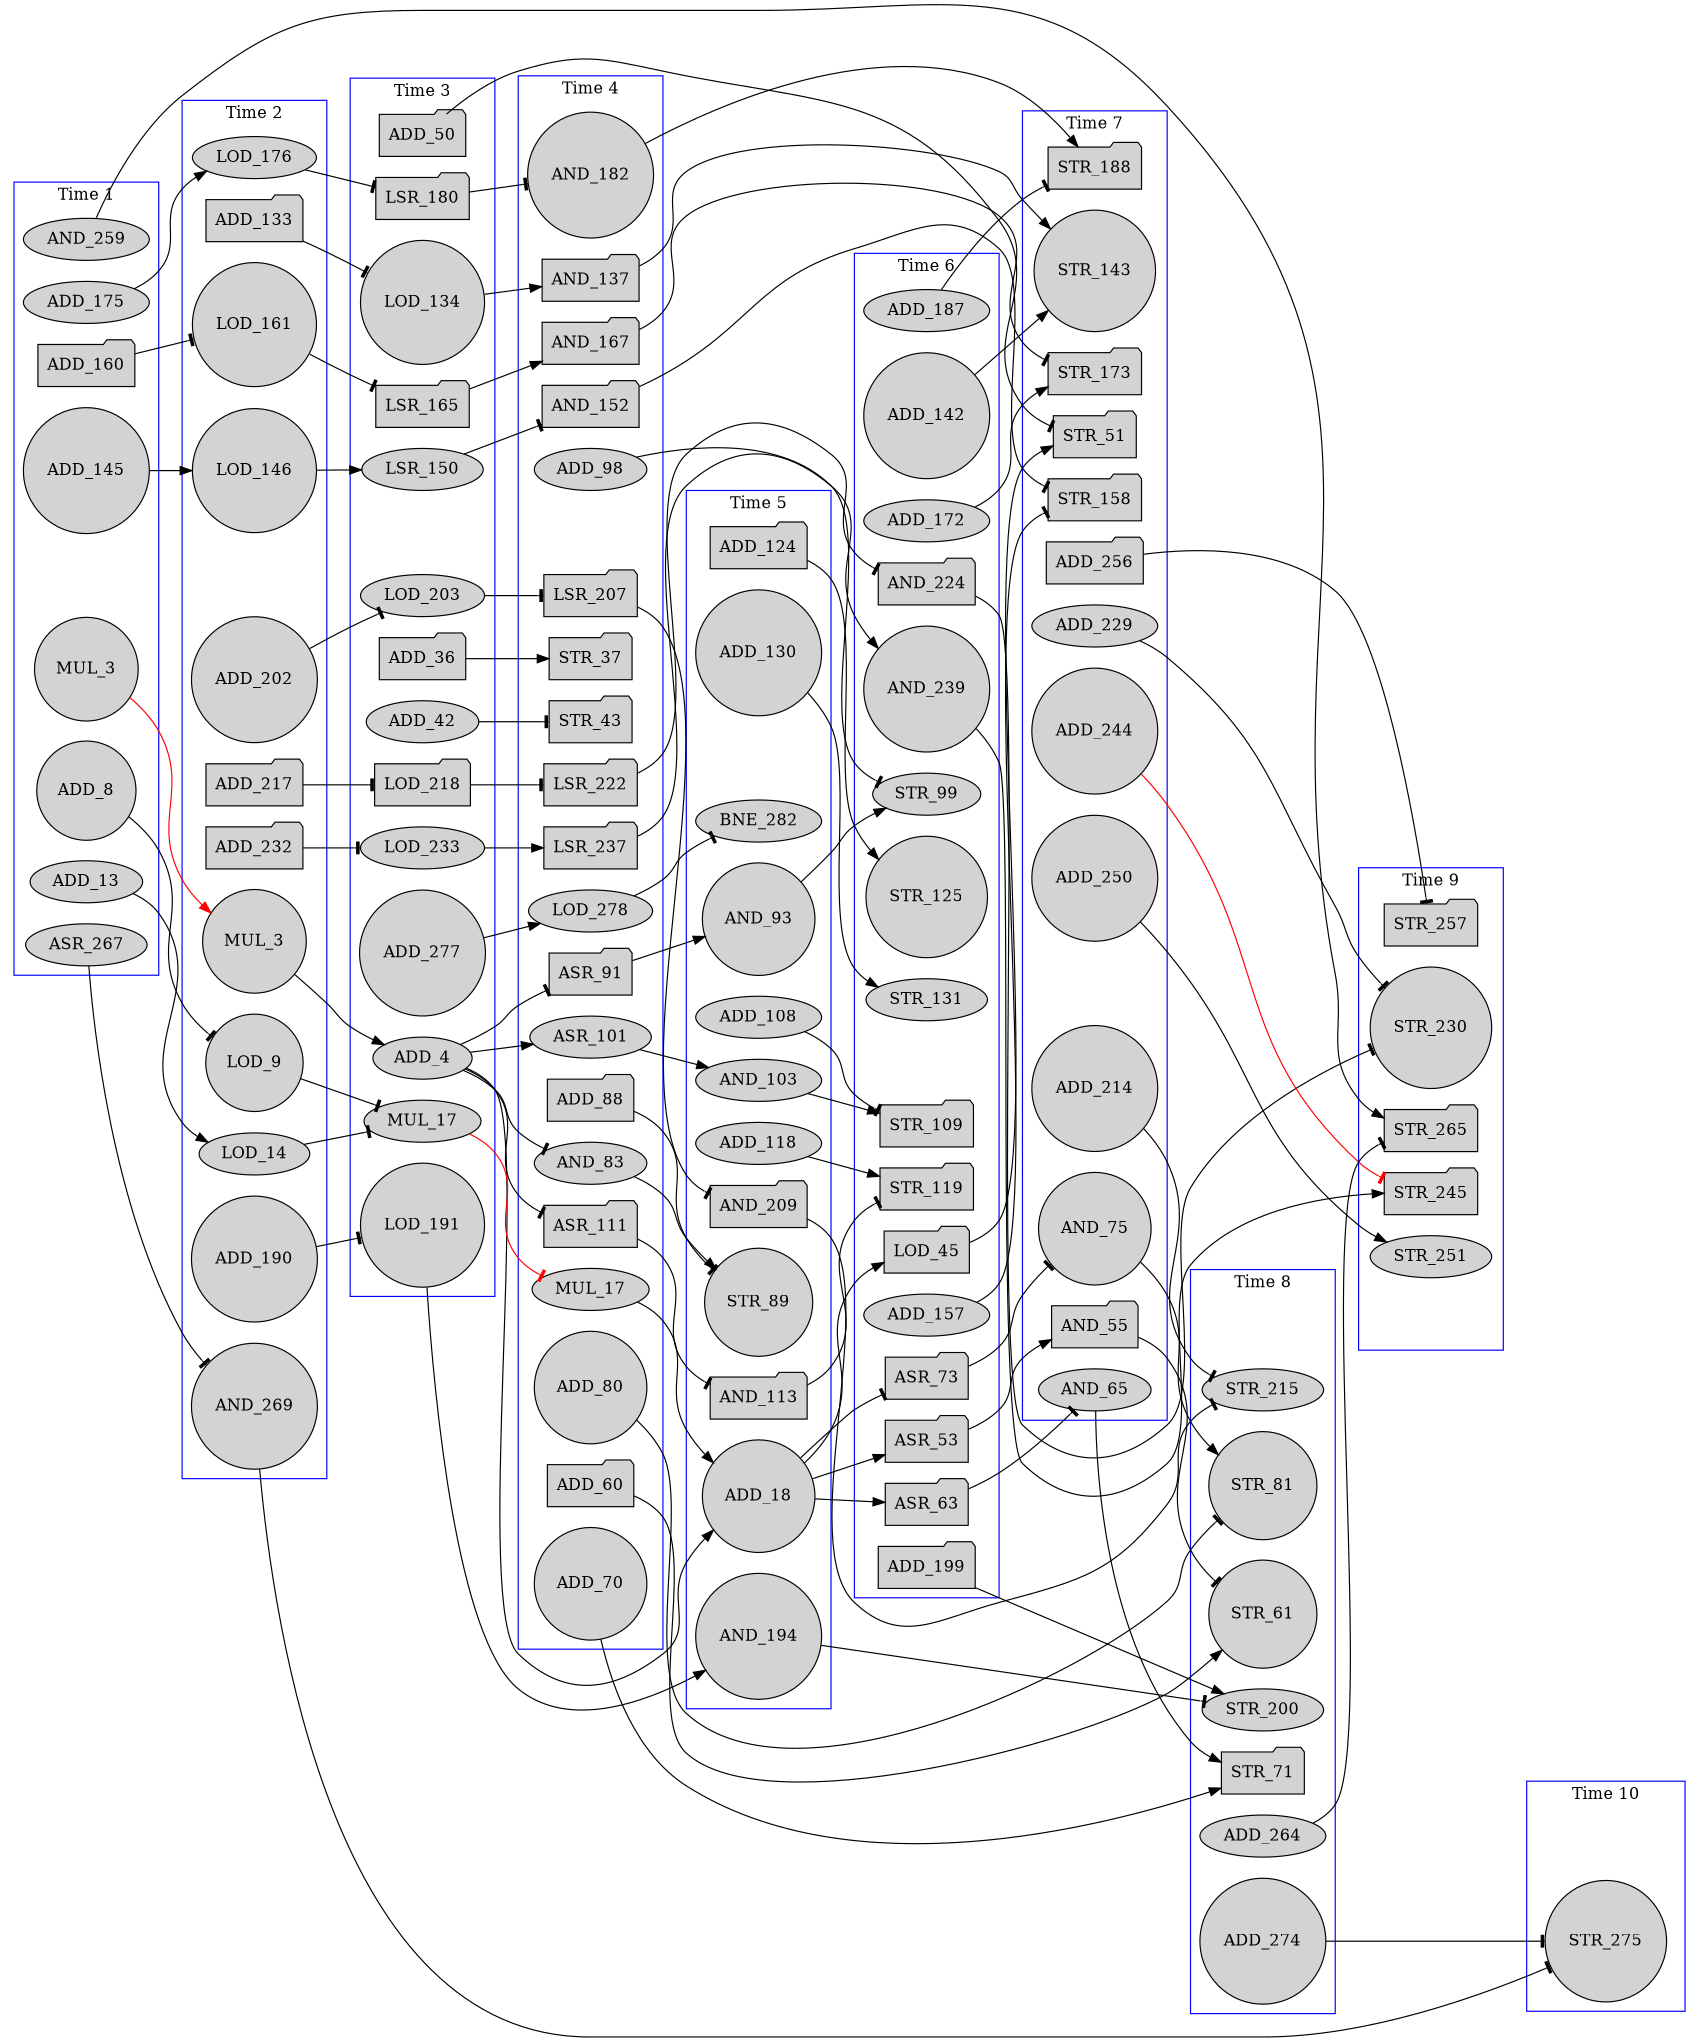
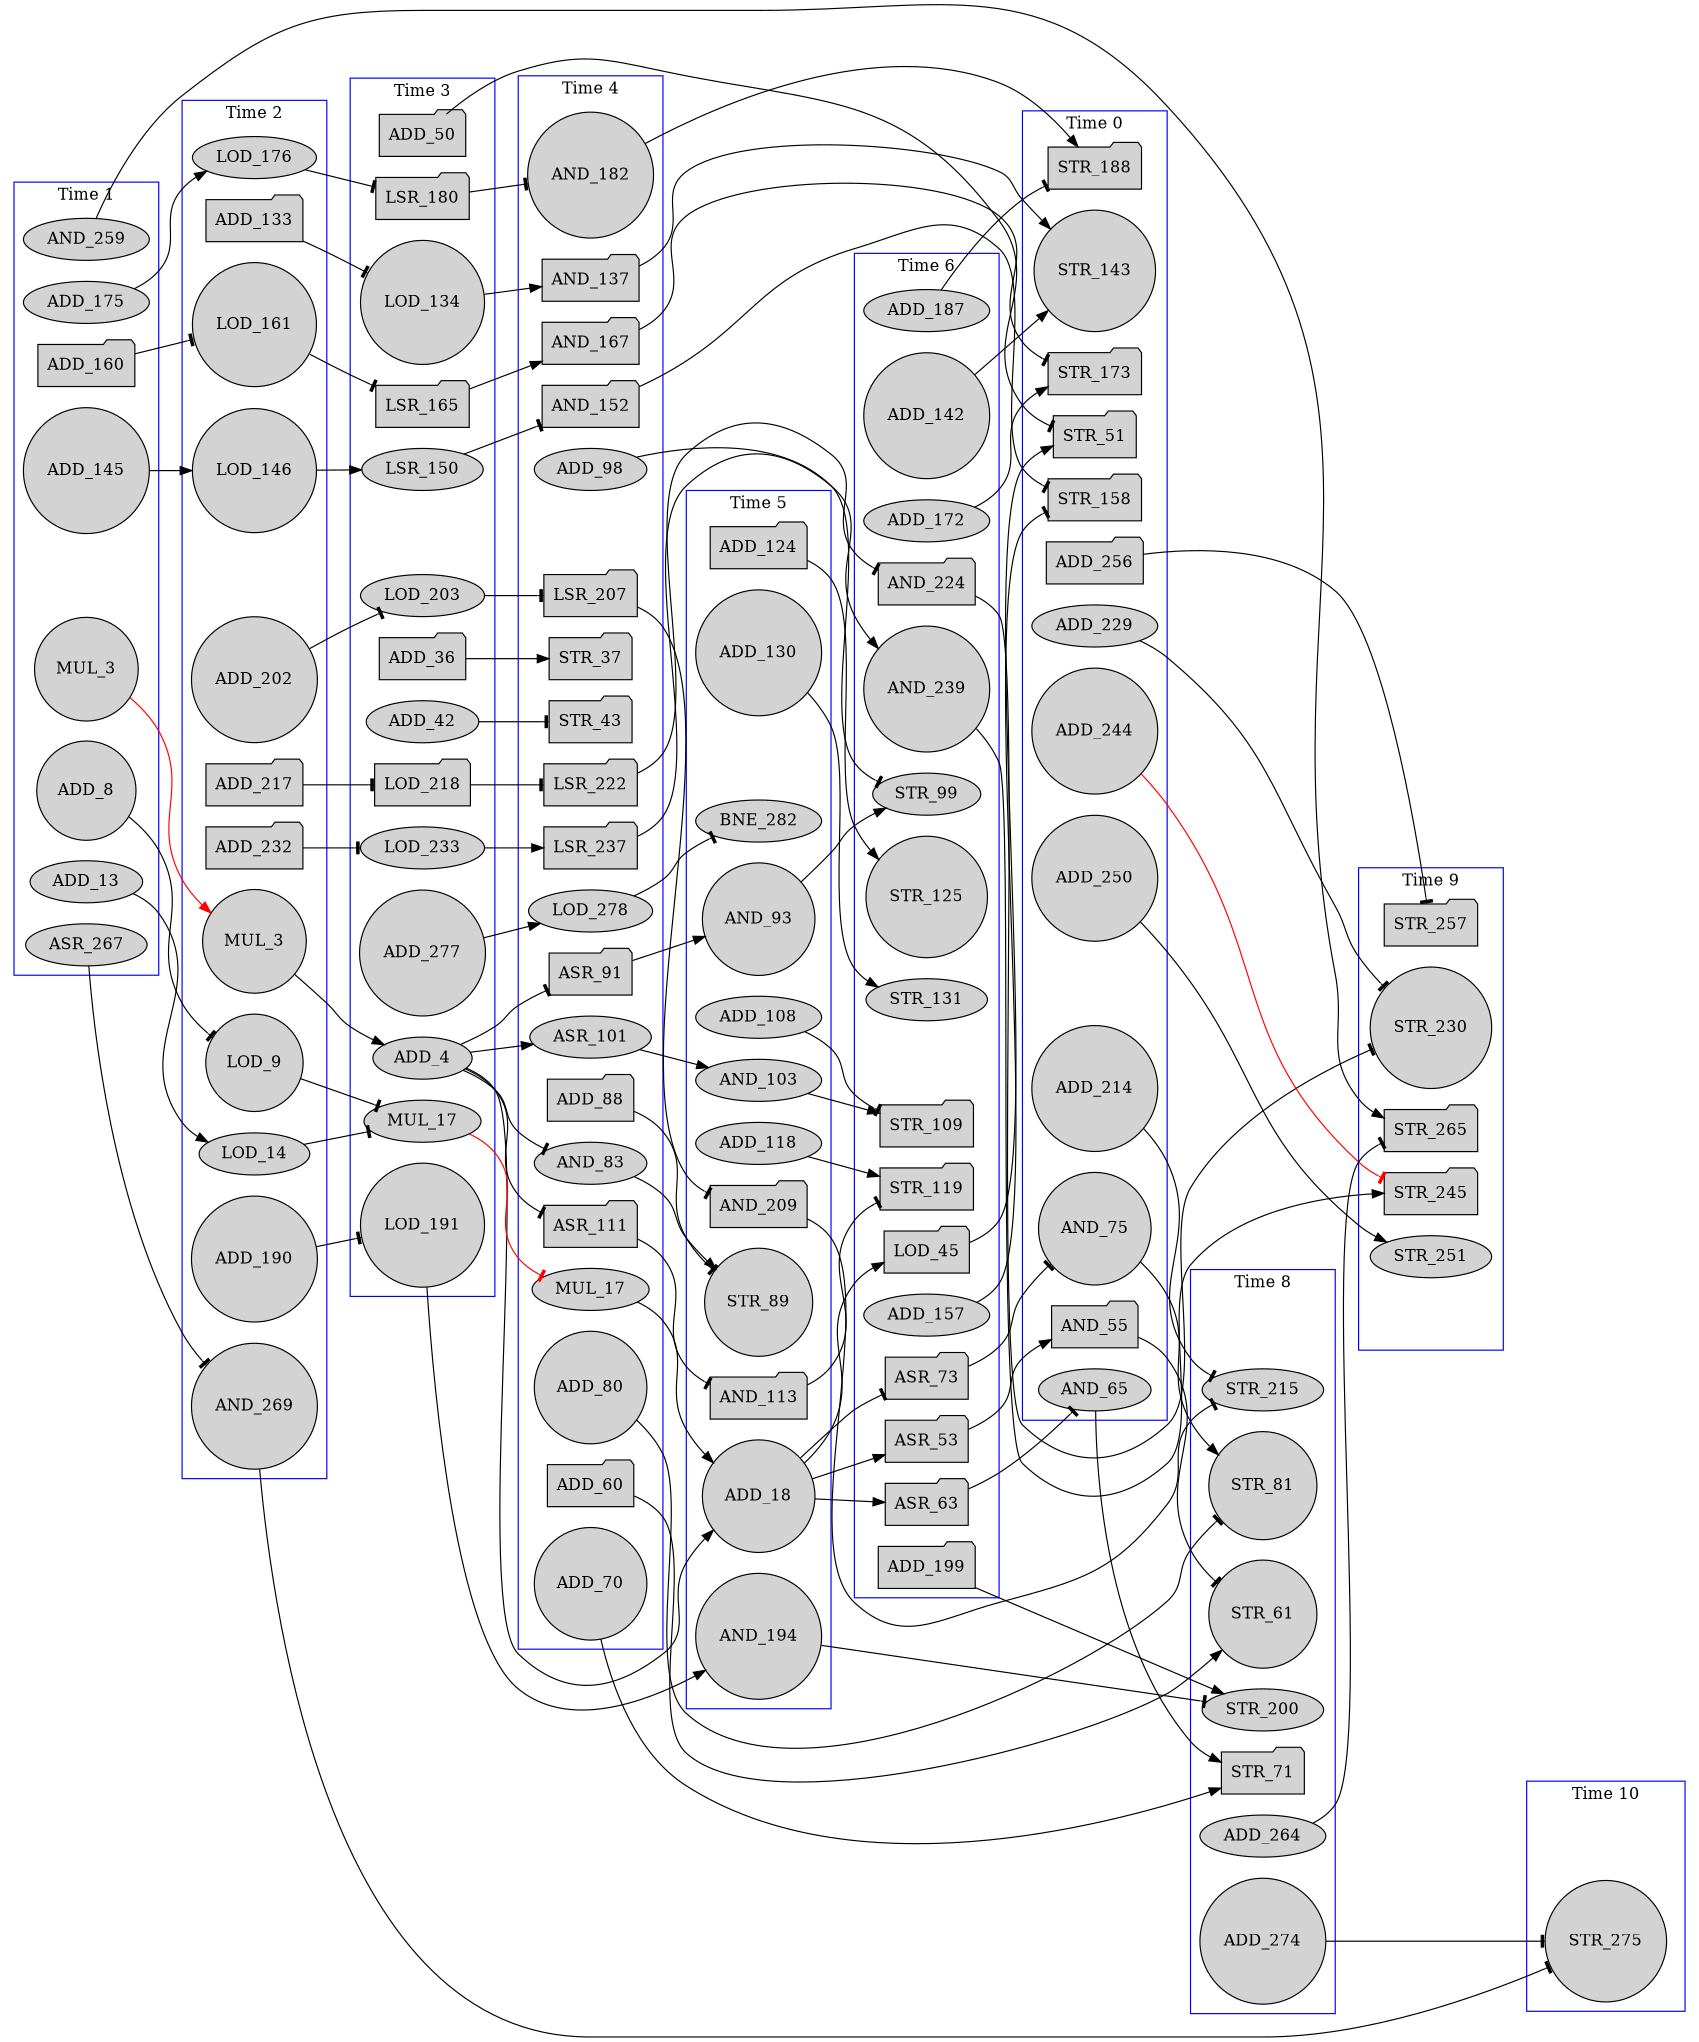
cluster "Time 7": label "Time 7" -> "Time 0"
